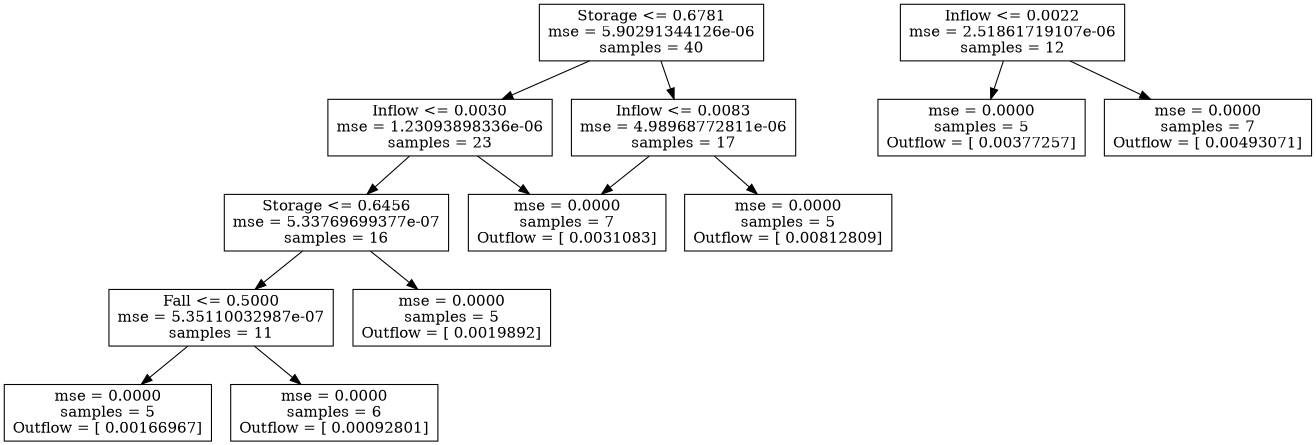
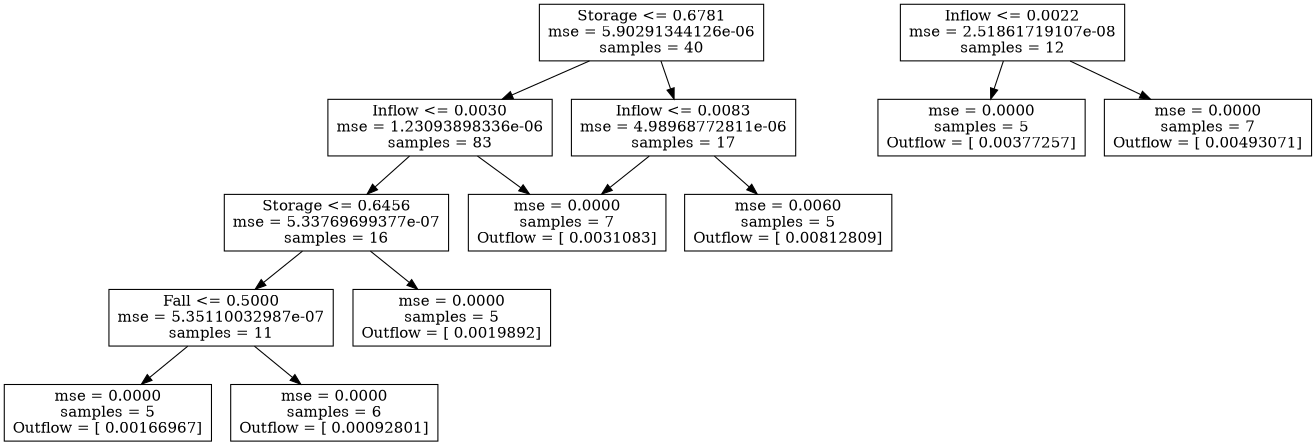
node "Inflow <= 0.0022 mse = 2.51861719107e-06 samples = 12": label "Inflow <= 0.0022 mse = 2.51861719107e-06 samples = 12" -> "Inflow <= 0.0022 mse = 2.51861719107e-08 samples = 12"
node "Inflow <= 0.0030 mse = 1.23093898336e-06 samples = 23": label "Inflow <= 0.0030 mse = 1.23093898336e-06 samples = 23" -> "Inflow <= 0.0030 mse = 1.23093898336e-06 samples = 83"
node "mse = 0.0000 samples = 5 Outflow = [ 0.00812809]": label "mse = 0.0000 samples = 5 Outflow = [ 0.00812809]" -> "mse = 0.0060 samples = 5 Outflow = [ 0.00812809]"
